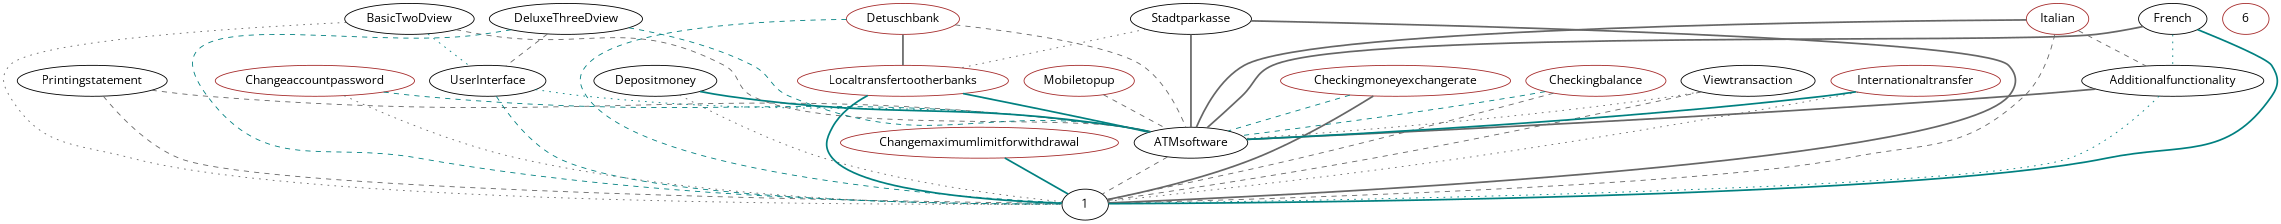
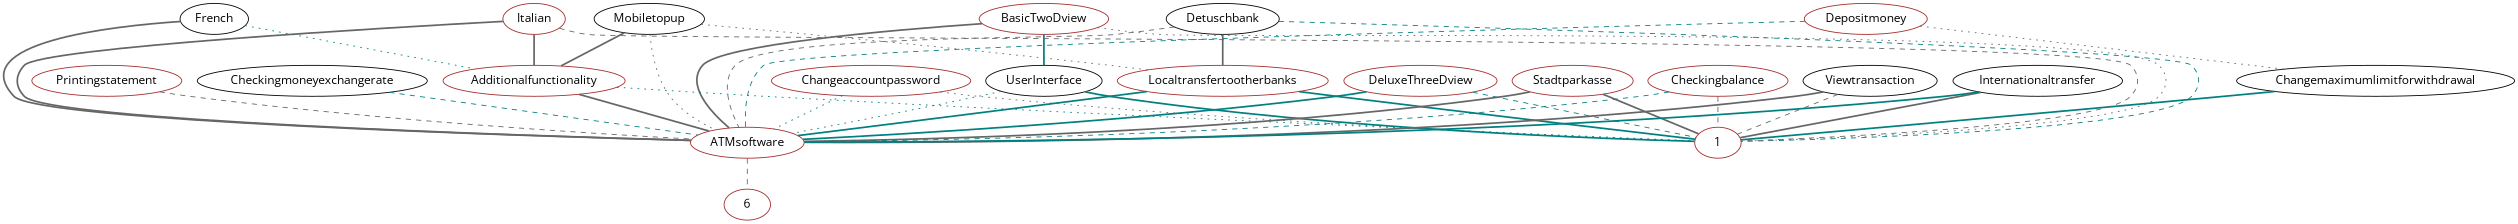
node "BasicTwoDview": color black -> brown
node "DeluxeThreeDview": color black -> brown
node "Detuschbank": color brown -> black
node "Stadtparkasse": color black -> brown
edge "Italian" -- "Additionalfunctionality": style dashed -> bold
edge "Mobiletopup" -- "Additionalfunctionality": added
edge "Stadtparkasse" -- "Localtransfertootherbanks": now "Mobiletopup" -- "Localtransfertootherbanks"
edge "BasicTwoDview" -- "UserInterface": style dotted -> bold
edge "DeluxeThreeDview" -- "UserInterface": removed
node "Printingstatement": color black -> brown
node "Depositmoney": color black -> brown
node "Mobiletopup": color brown -> black
node "Checkingmoneyexchangerate": color brown -> black
node "Internationaltransfer": color brown -> black
node "Additionalfunctionality": color black -> brown
edge "BasicTwoDview" -- "ATMsoftware": style dashed -> bold
edge "DeluxeThreeDview" -- "ATMsoftware": style dashed -> bold
edge "Changeaccountpassword" -- "ATMsoftware": style dashed -> dotted
edge "Depositmoney" -- "ATMsoftware": style bold -> dashed
edge "Mobiletopup" -- "ATMsoftware": style dashed -> dotted
edge "Viewtransaction" -- "ATMsoftware": style dotted -> bold
node "Changemaximumlimitforwithdrawal": color brown -> black
node "ATMsoftware": color black -> brown
edge "Internationaltransfer" -- "1": style dotted -> bold
edge "Checkingmoneyexchangerate" -- "1": removed
edge "French" -- "1": removed
edge "Depositmoney" -- "1": now "Depositmoney" -- "Changemaximumlimitforwithdrawal"
edge "ATMsoftware" -- "1": now "ATMsoftware" -- "6"
edge "Printingstatement" -- "1": removed
edge "UserInterface" -- "1": style dashed -> bold
node "1": color black -> brown
